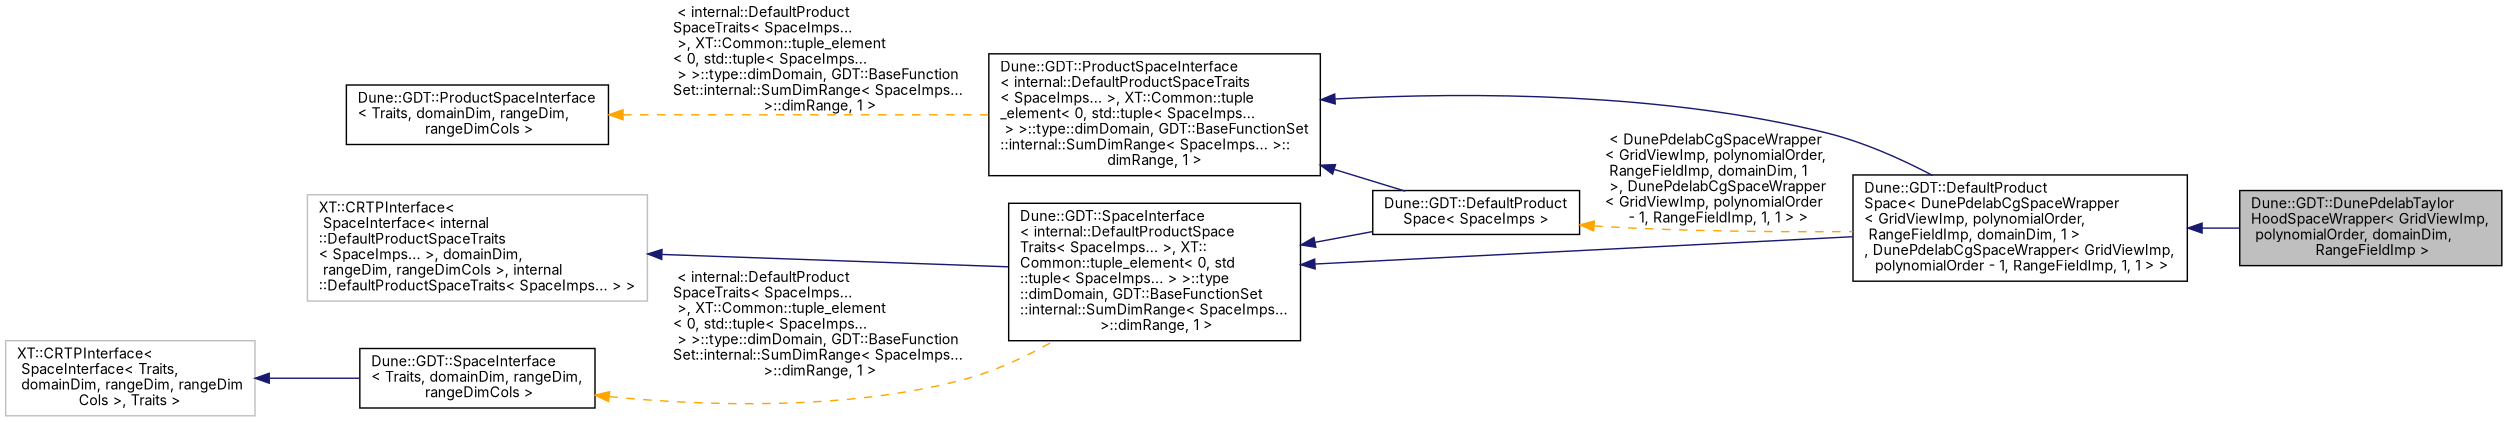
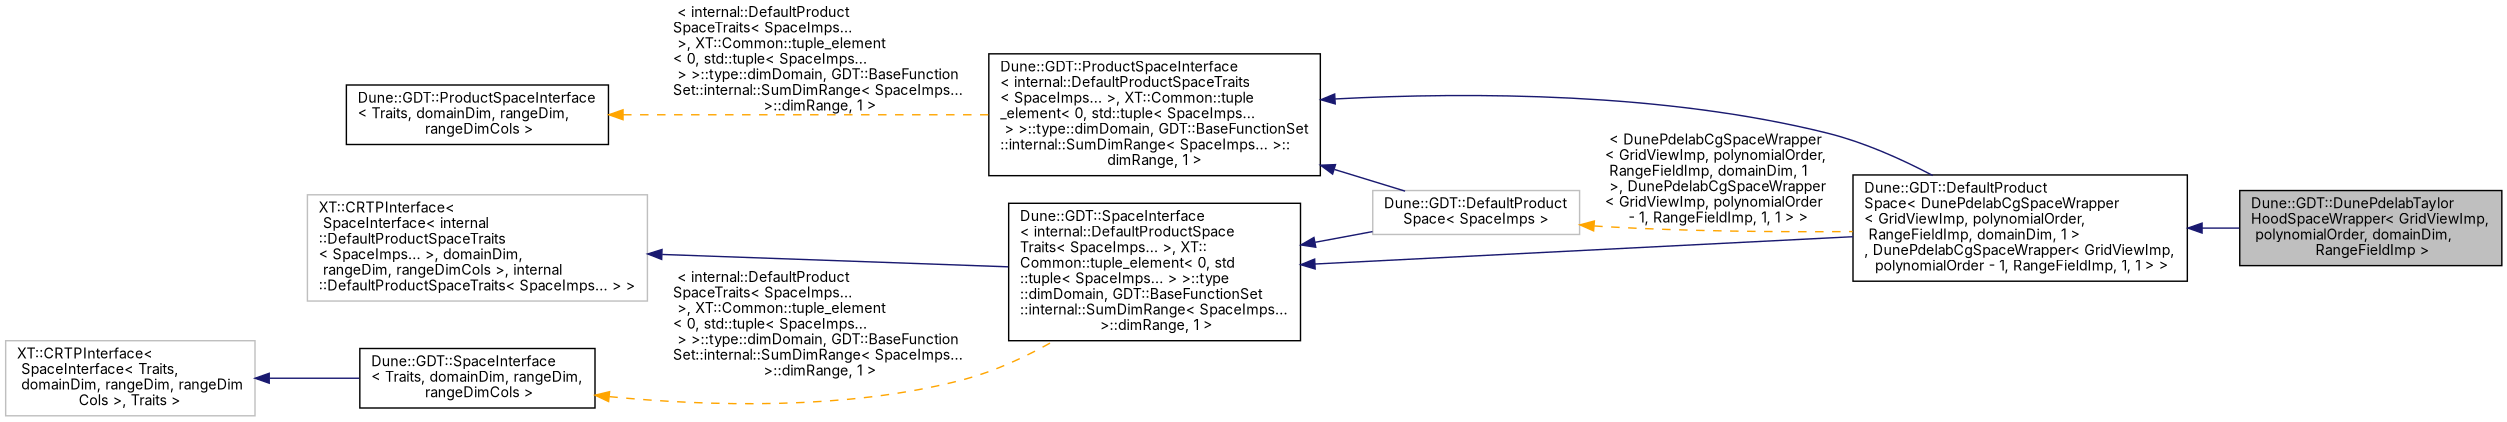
node "Dune::GDT::DefaultProduct Space< SpaceImps >": color black -> grey75
